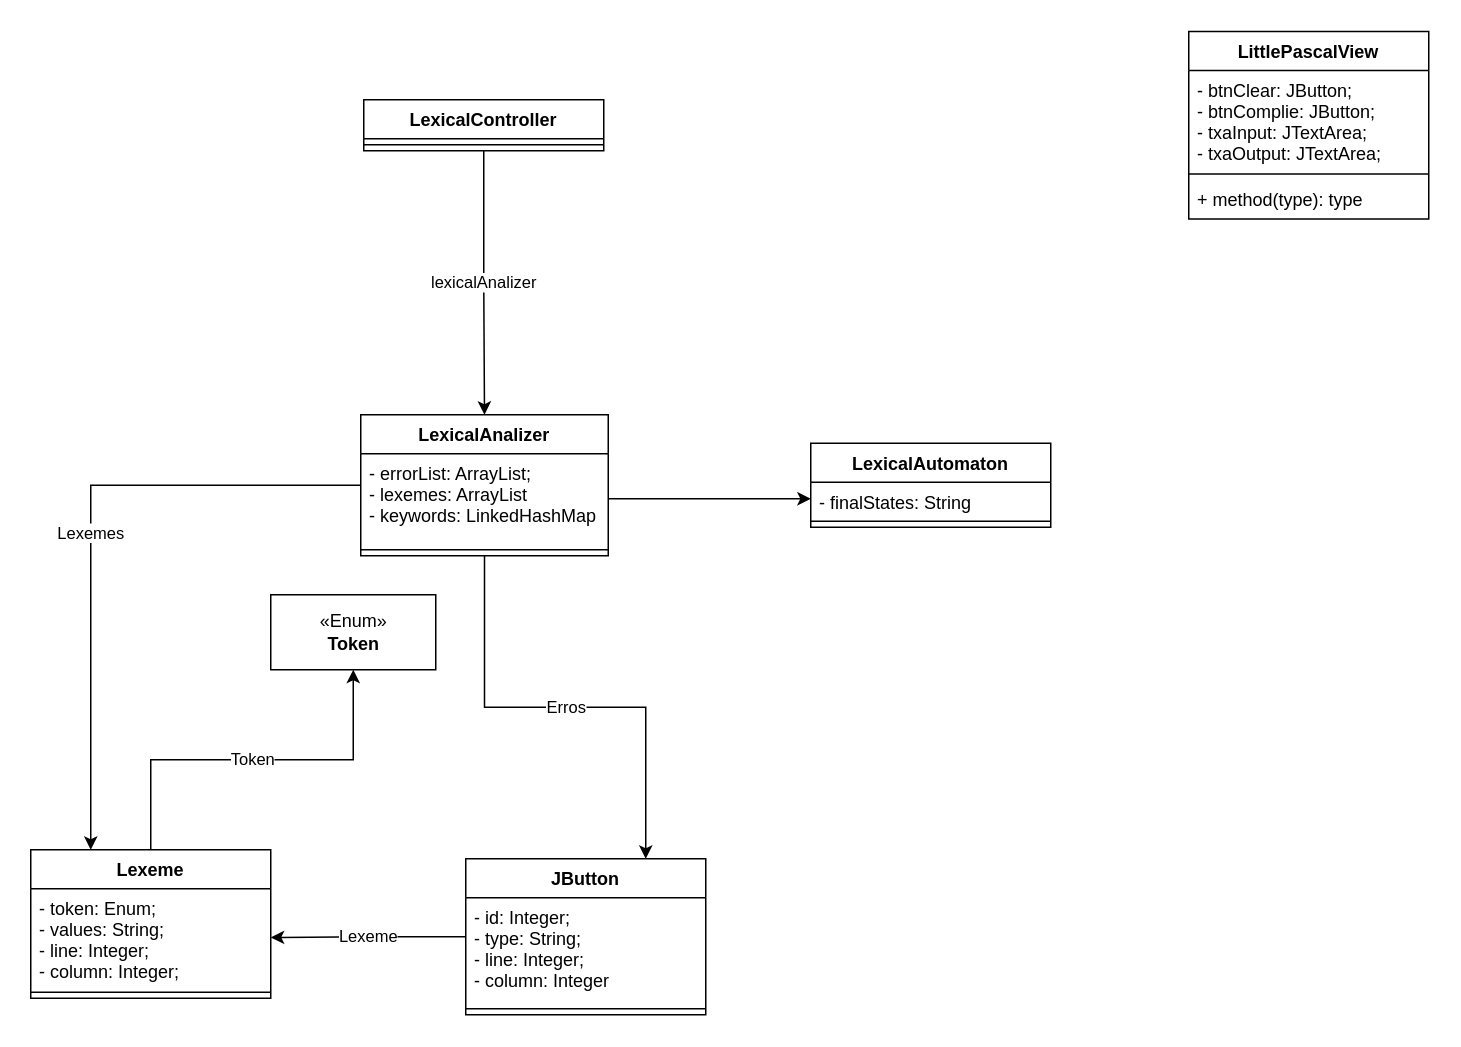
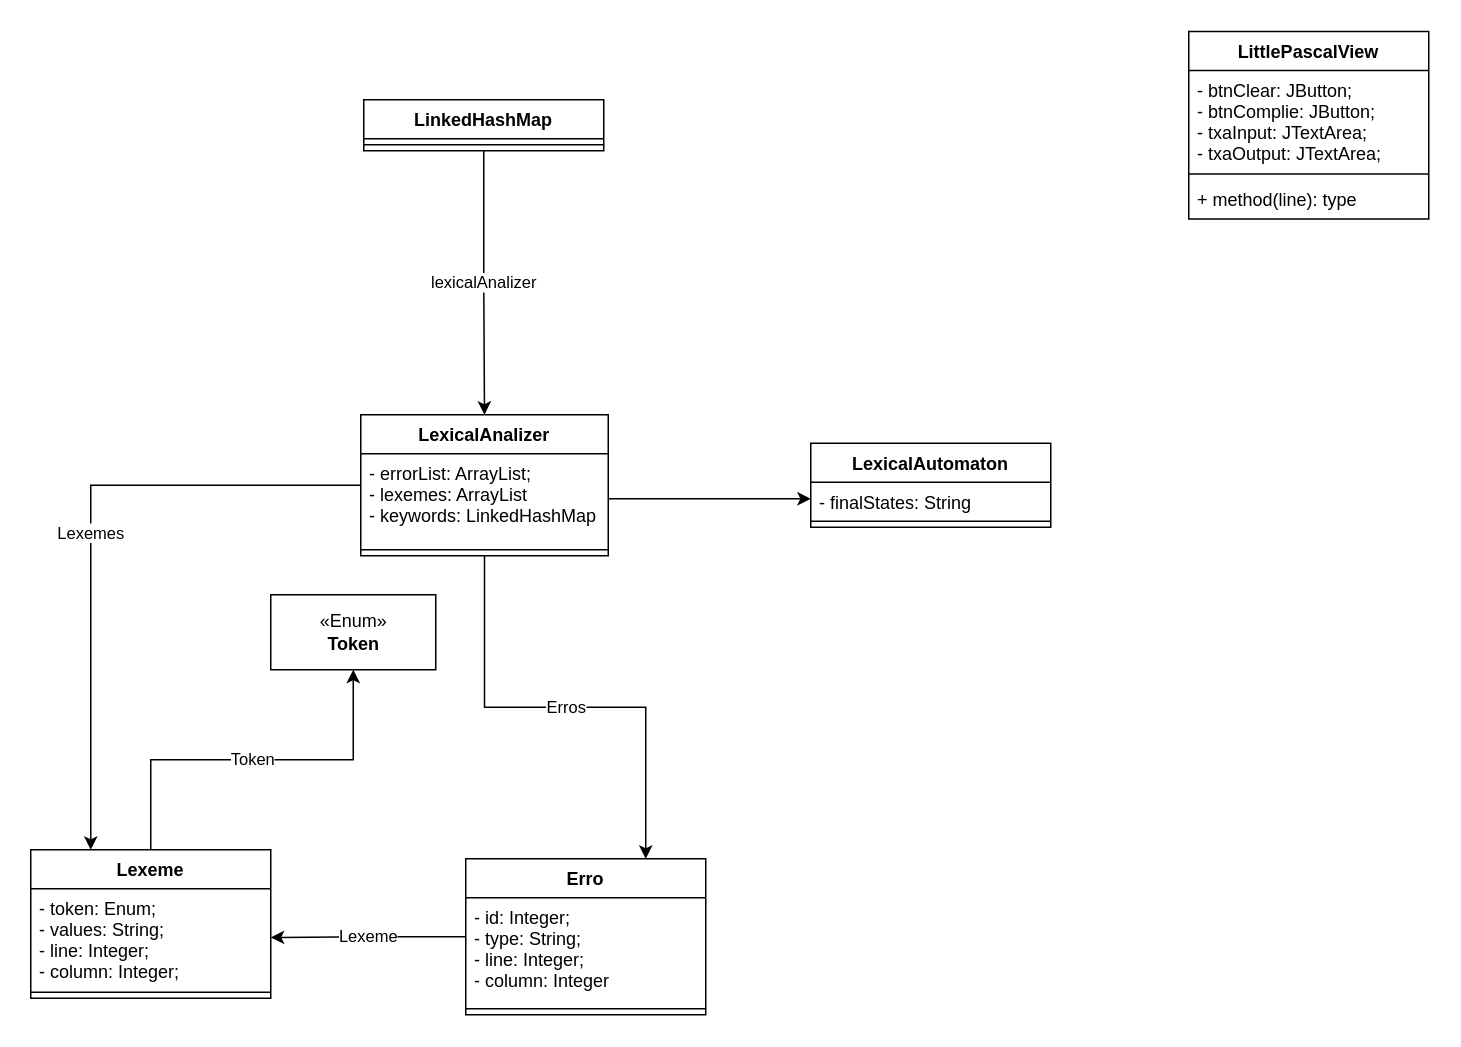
node "LexicalController": label "LexicalController" -> "LinkedHashMap"
node "+ method(type): type": label "+ method(type): type" -> "+ method(line): type"
node "JButton": label "JButton" -> "Erro"
